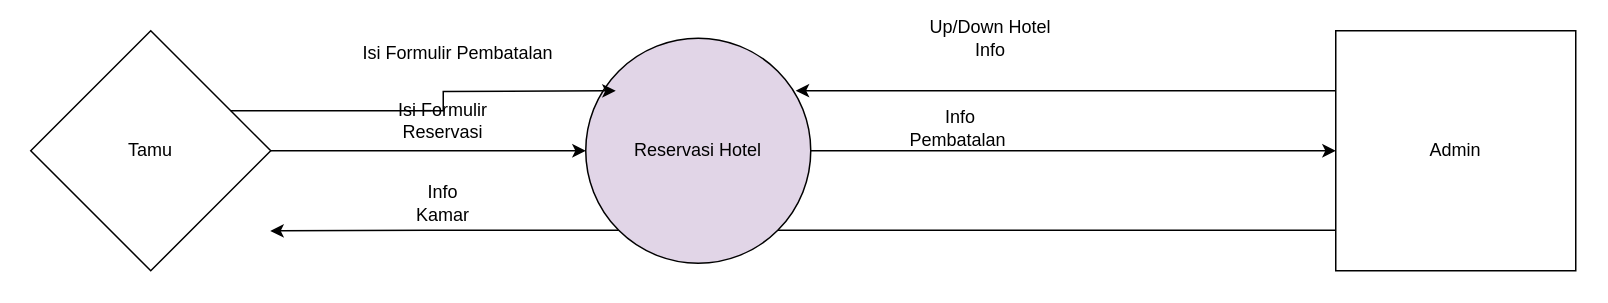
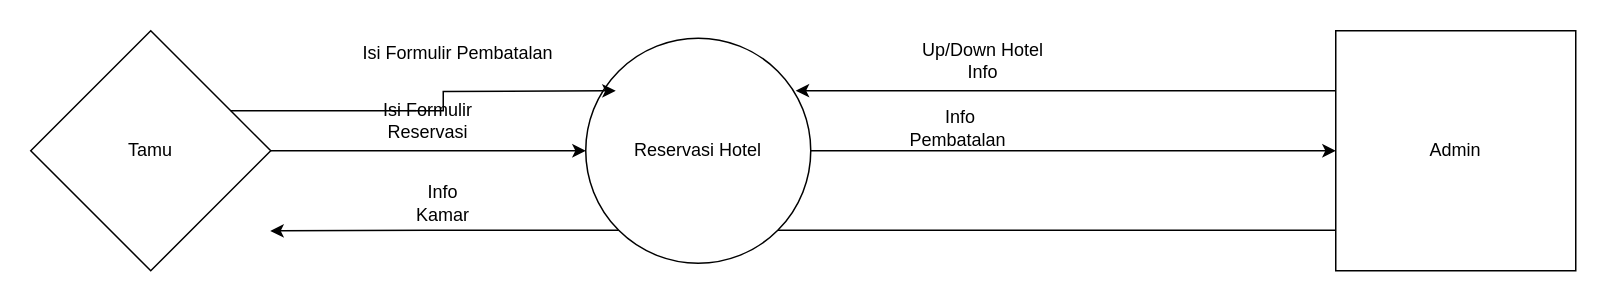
node "Up/Down Hotel Info": moved (991, 38) -> (983, 61)
node "Isi Formulir Reservasi": moved (443, 121) -> (428, 121)
node "Reservasi Hotel": fillcolor #e1d5e7 -> #ffffff
